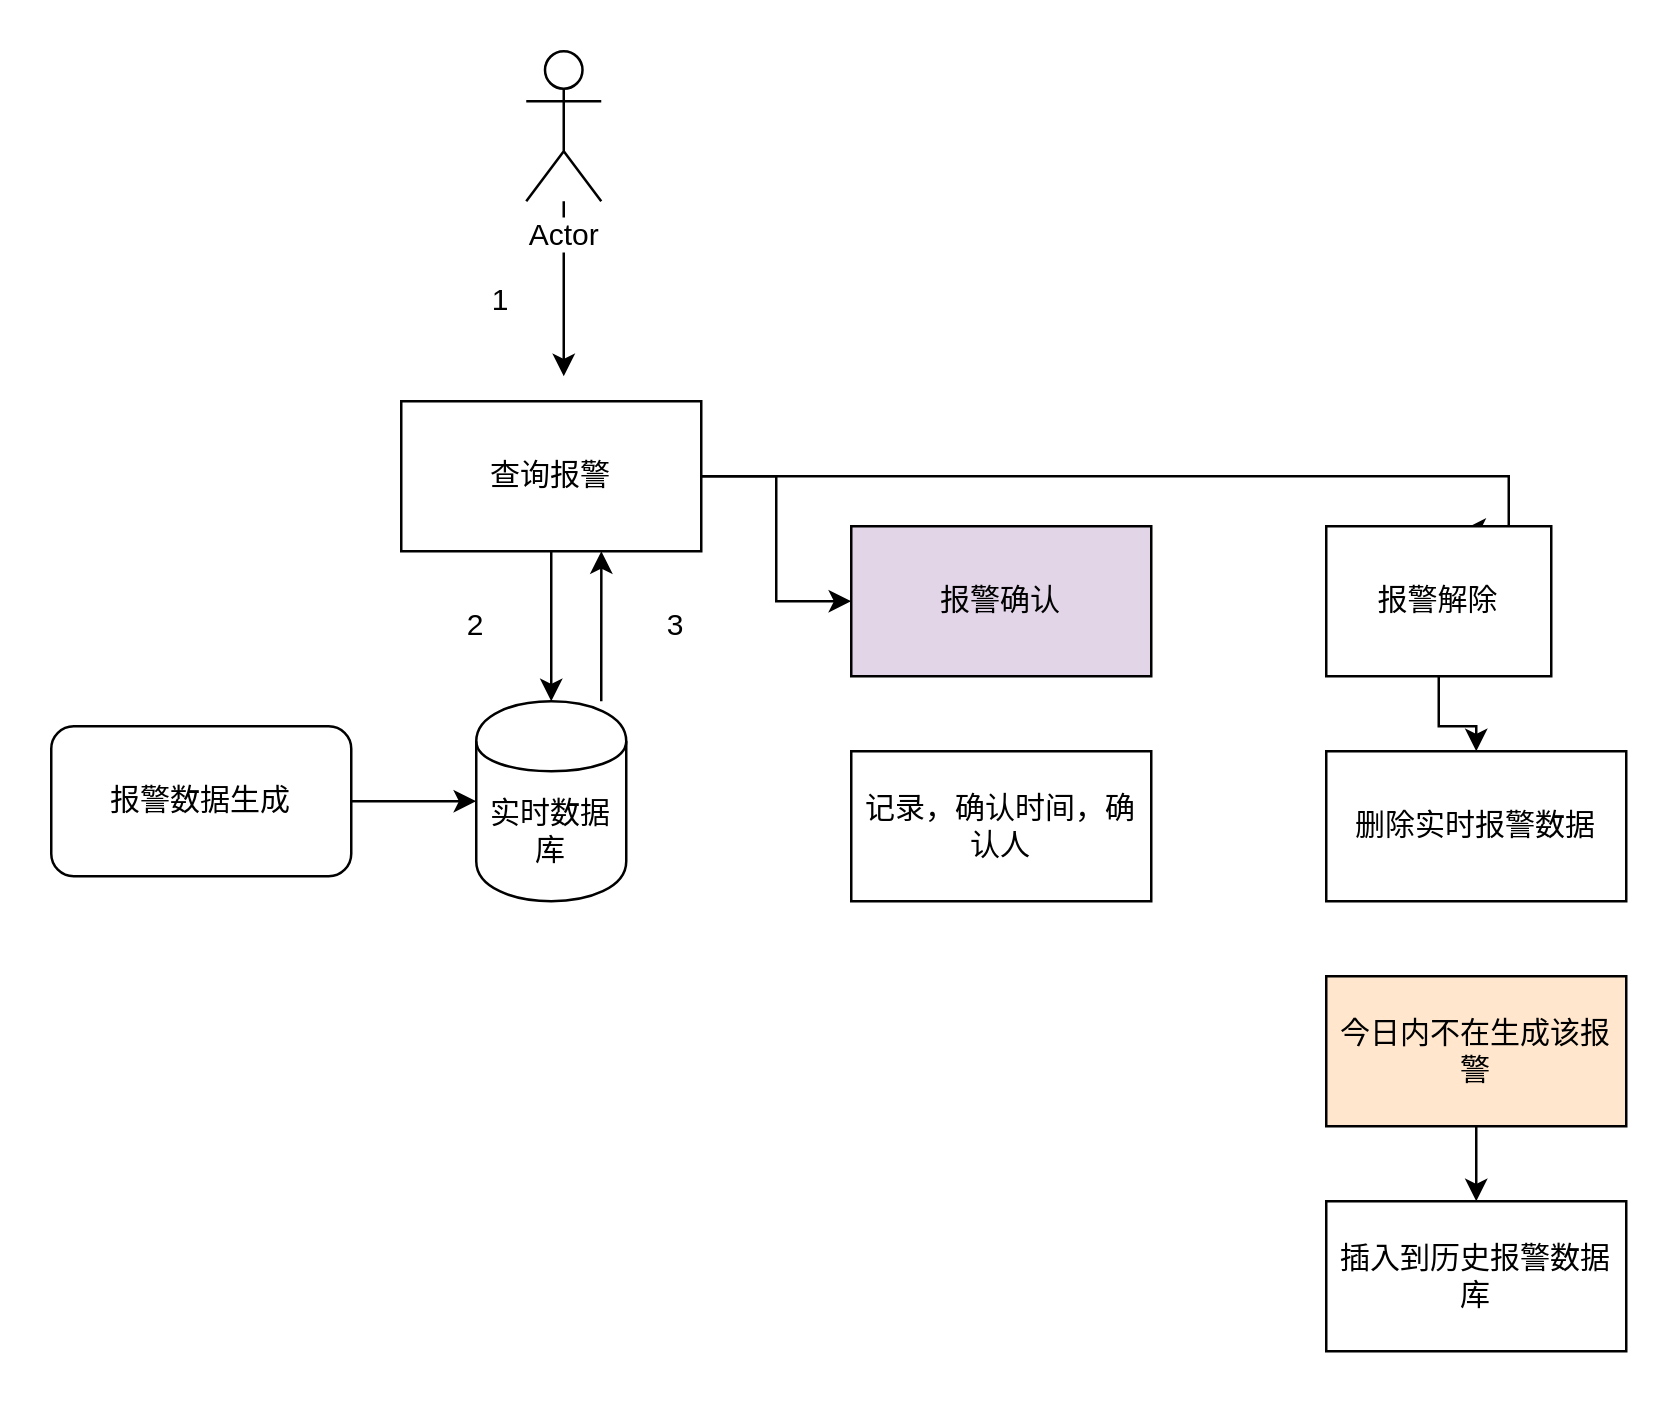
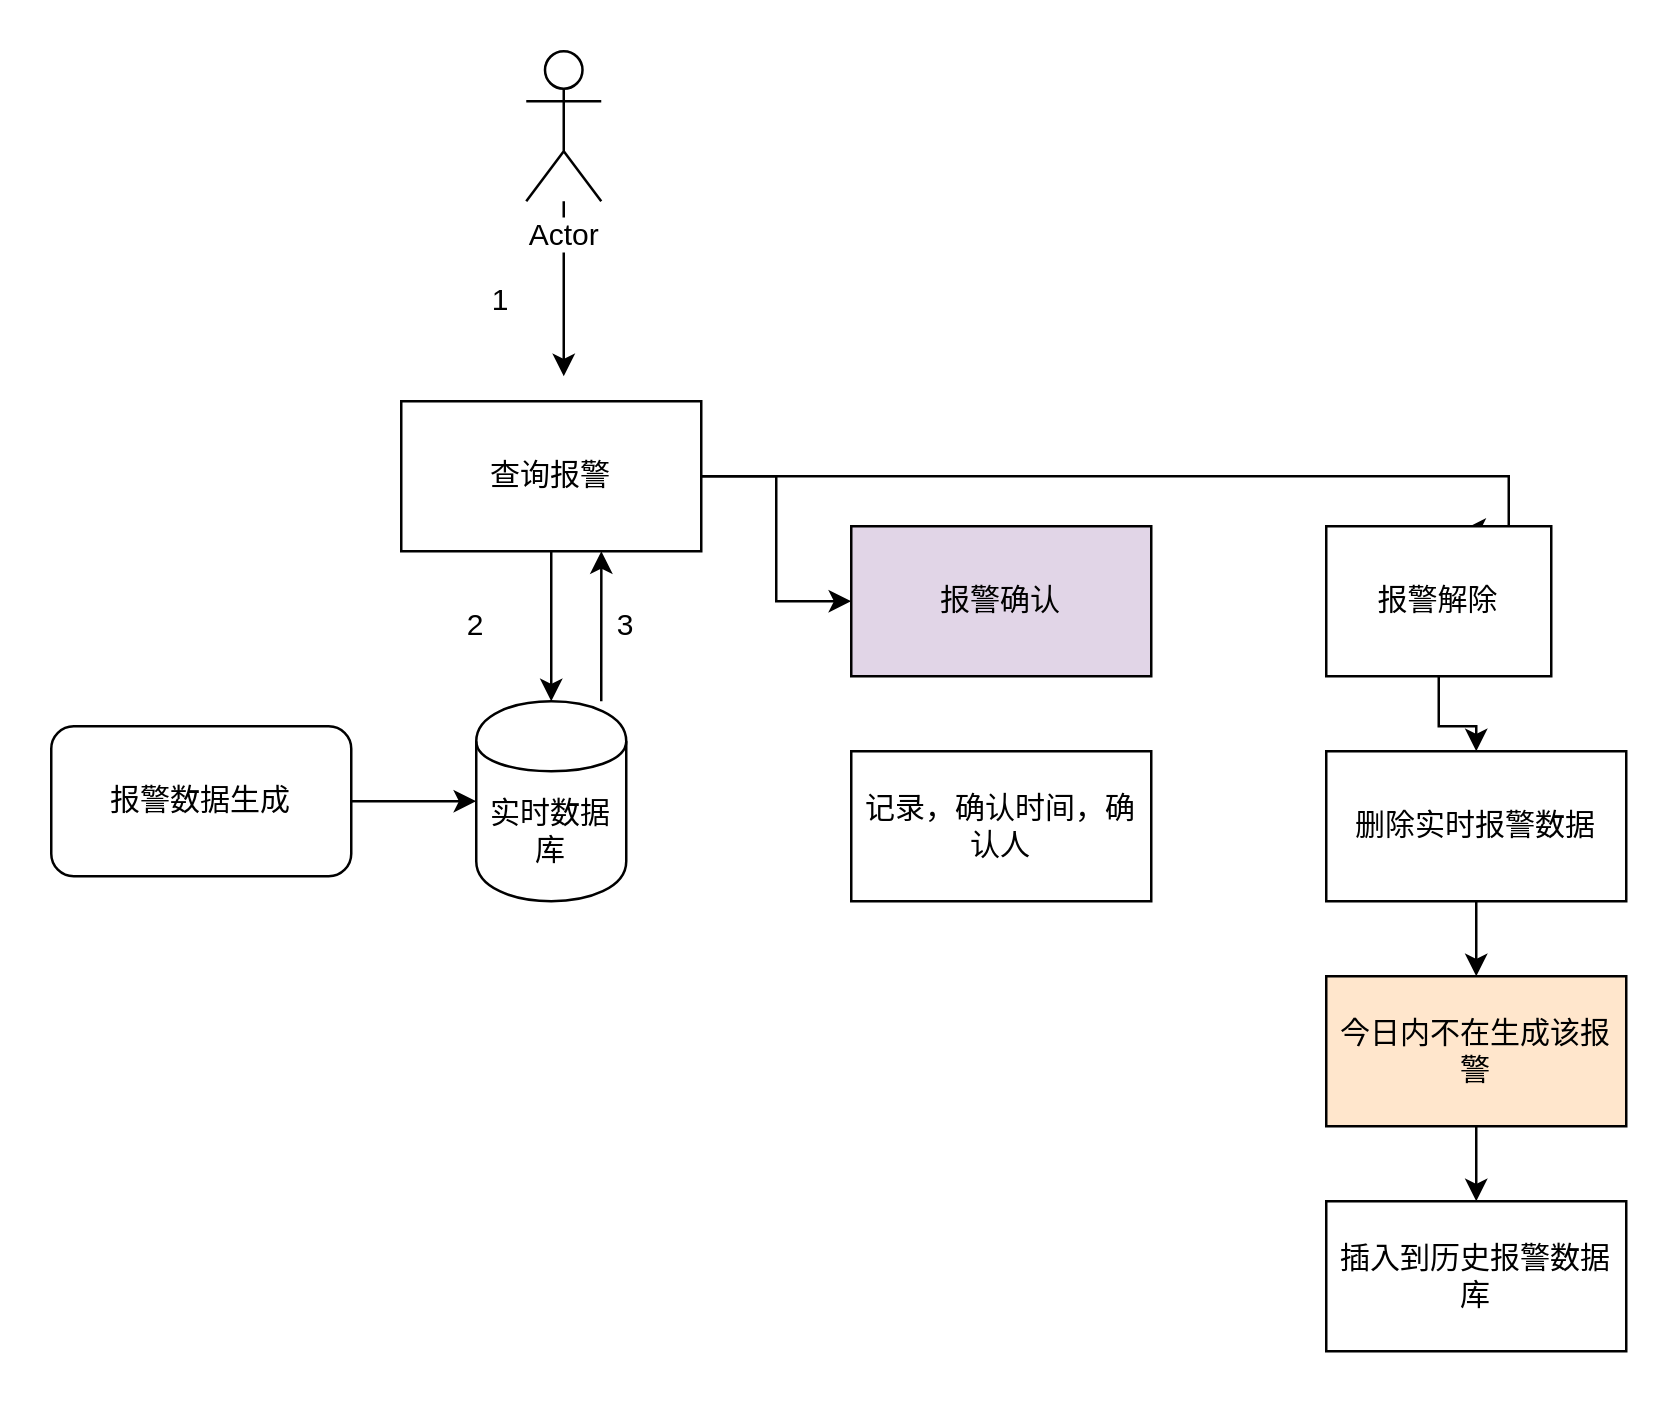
node "3": moved (676, 626) -> (626, 626)
edge "删除实时报警数据" -> "今日内不在生成该报警": added
